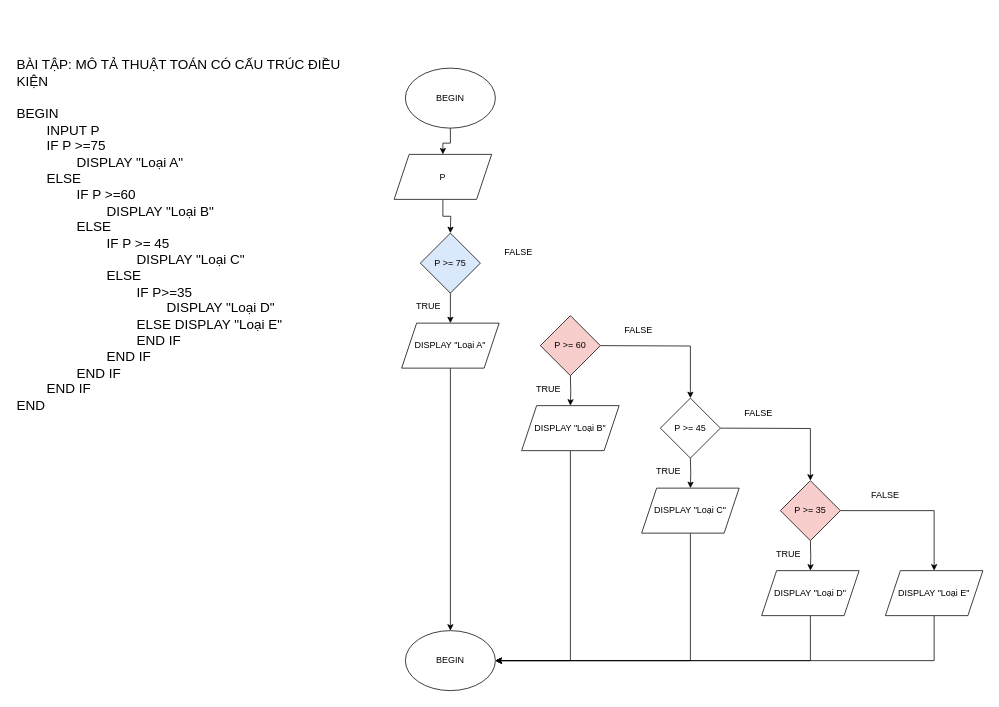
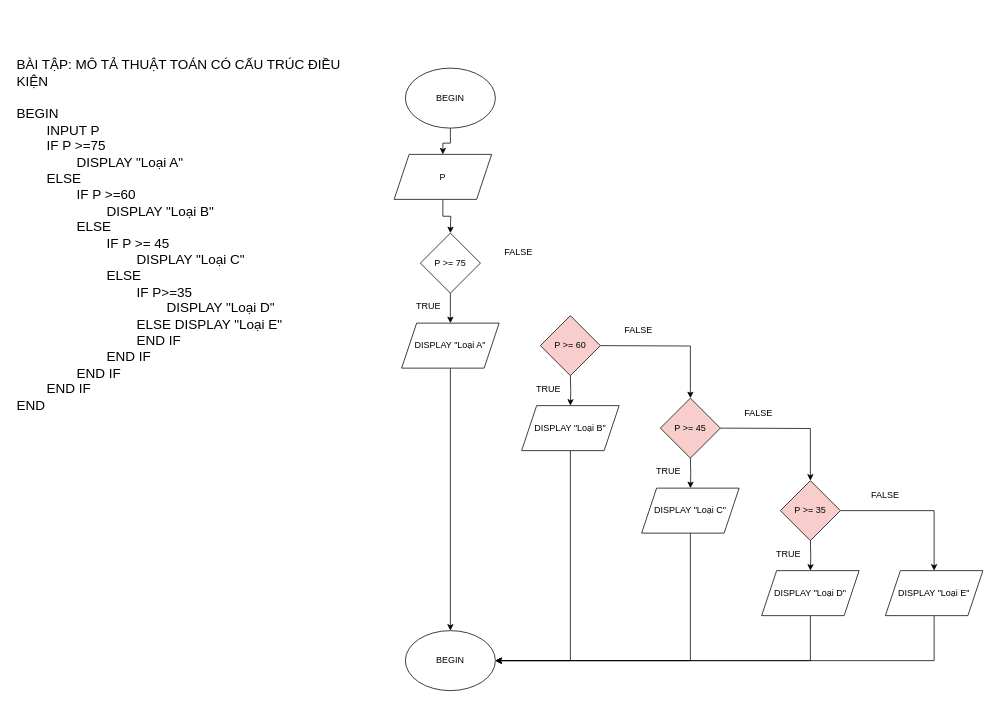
node "P >= 75": fillcolor #dae8fc -> #ffffff
node "P >= 45": fillcolor #ffffff -> #f8cecc
